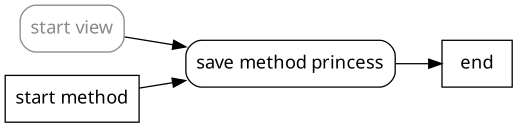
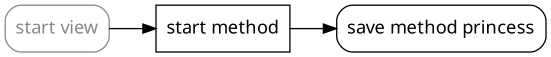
edge "start view" -> "save method princess": now "start view" -> "start method"
node "end": removed
